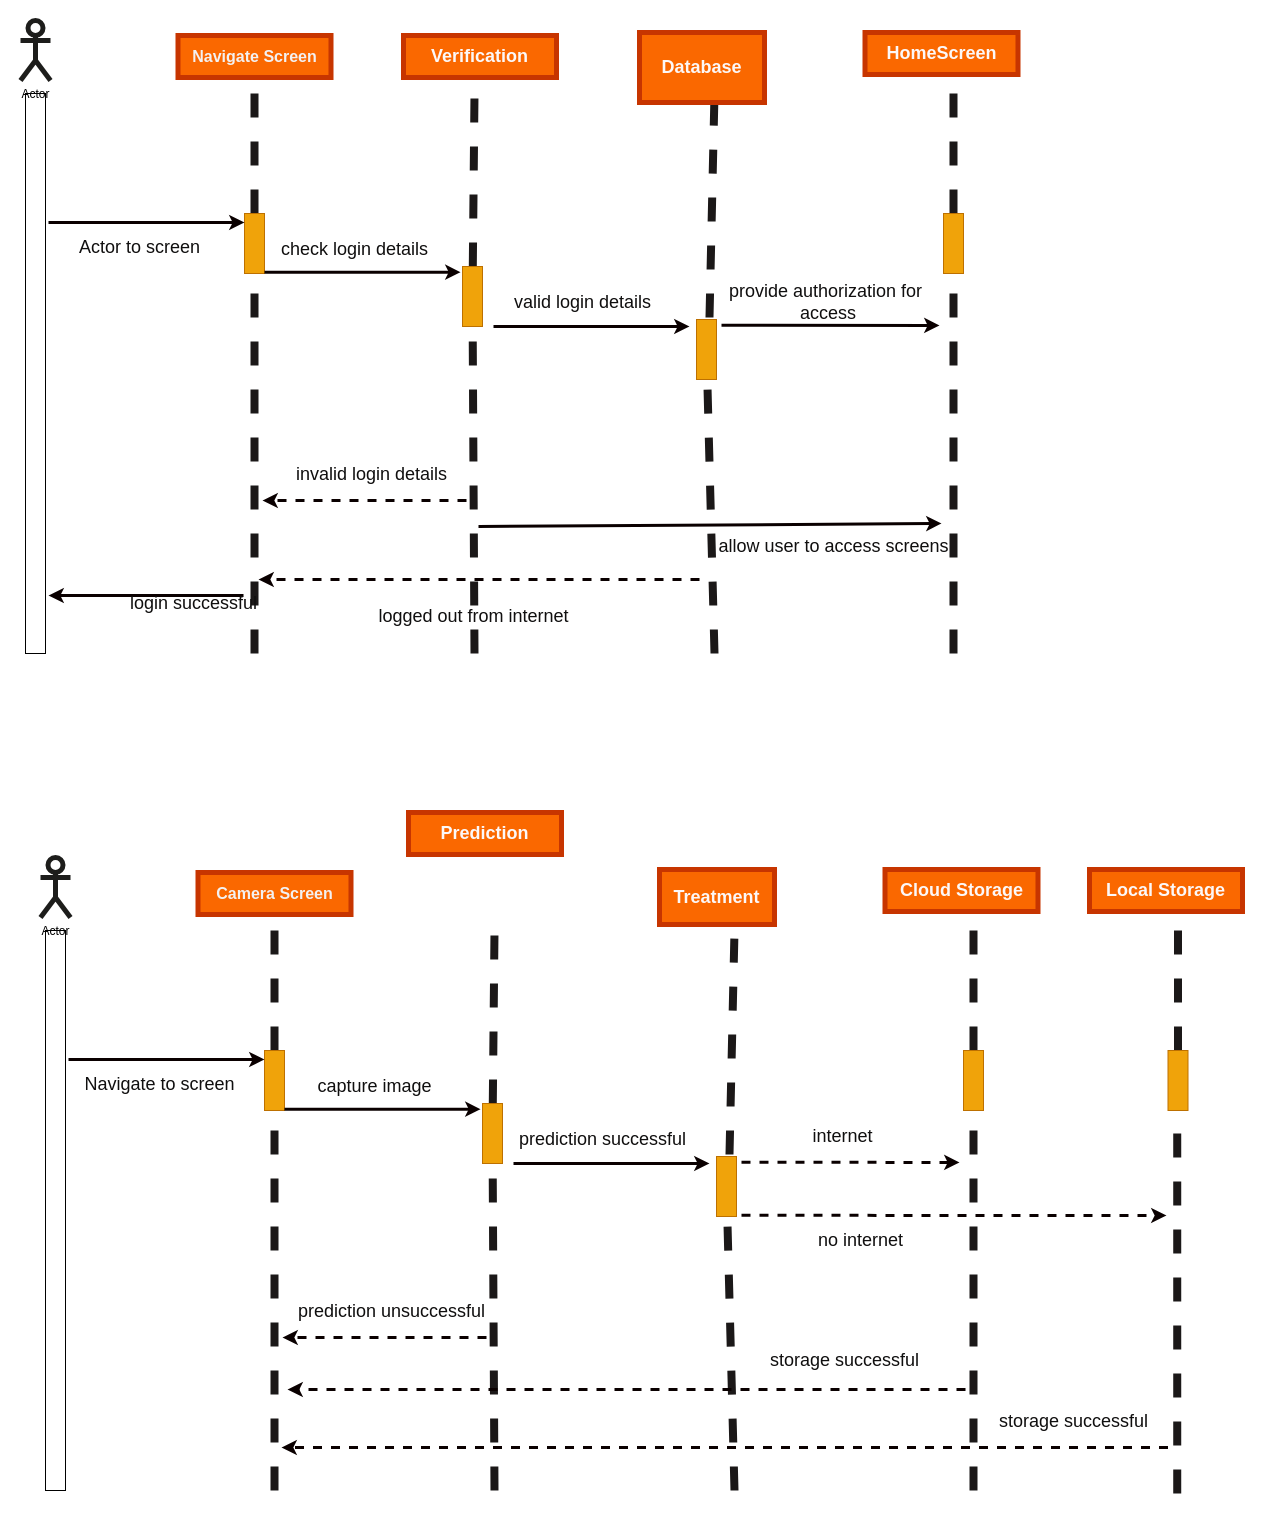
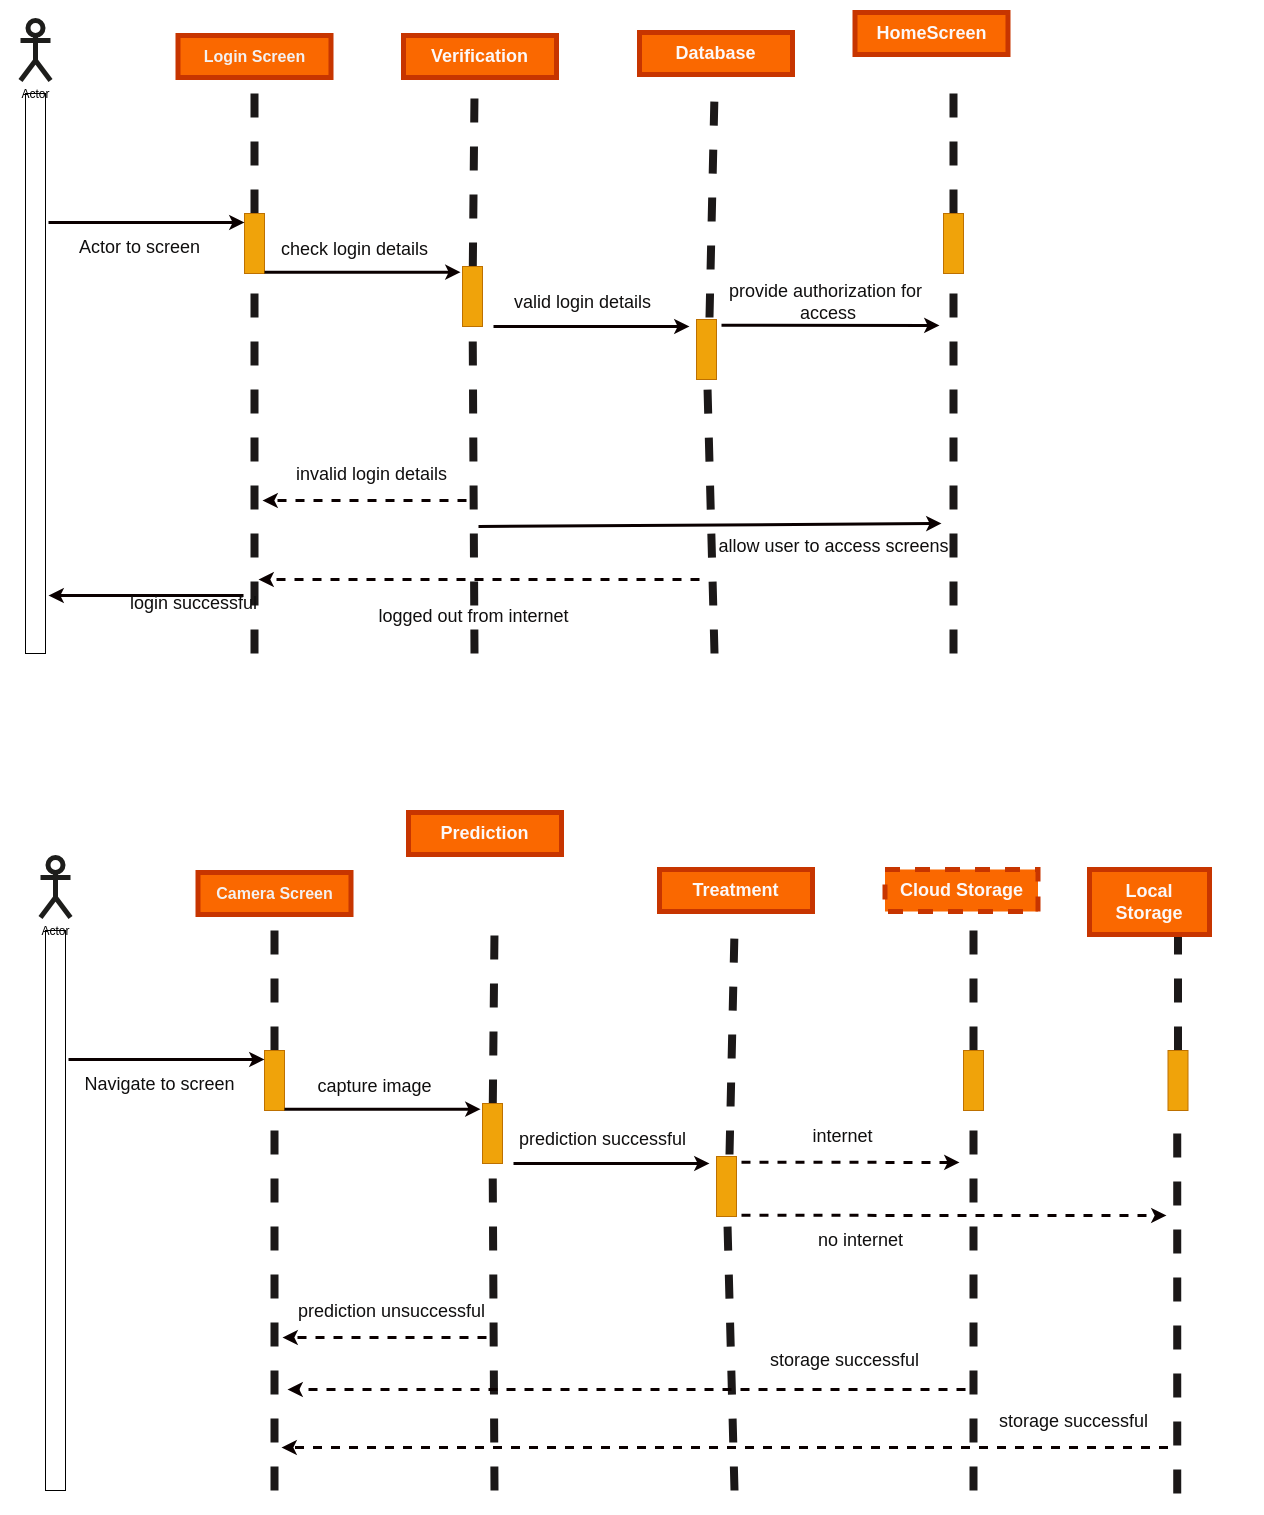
node "HomeScreen": moved (942, 54) -> (932, 34)
node "Navigate Screen": label "Navigate Screen" -> "Login Screen"
node "Database": size 125x70 -> 153x42
node "Cloud Storage": style solid -> dashed
node "Local Storage": size 153x42 -> 120x65
node "Treatment": size 115x55 -> 153x42
